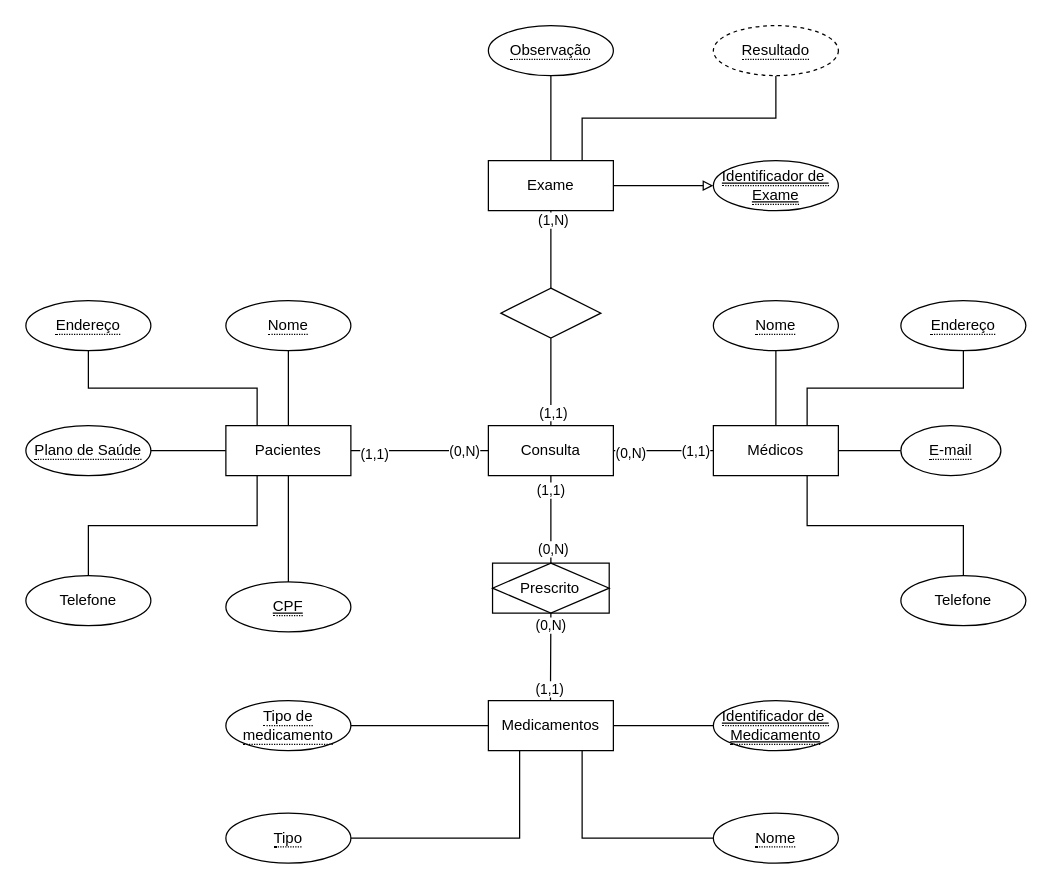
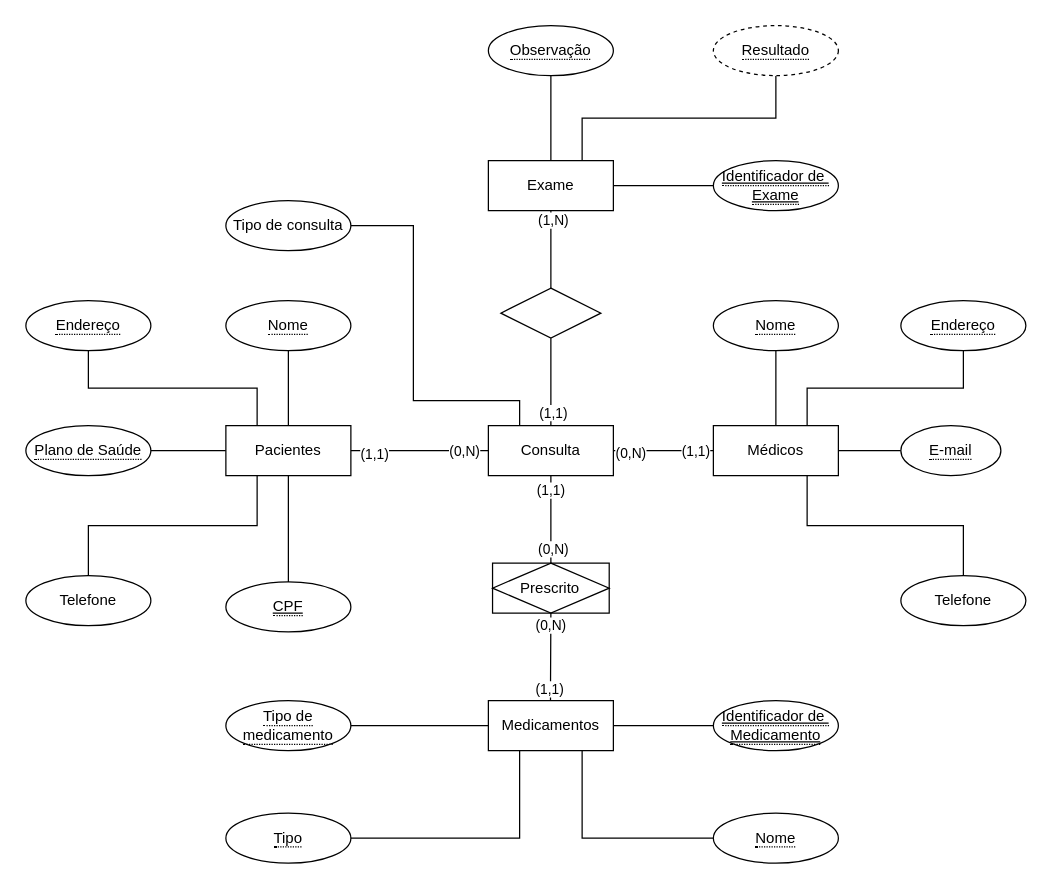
edge "Exame" -> "Identificador de Exame": arrowhead block -> none
node "Tipo de consulta": added
edge "Tipo de consulta" -- "Consulta": added
